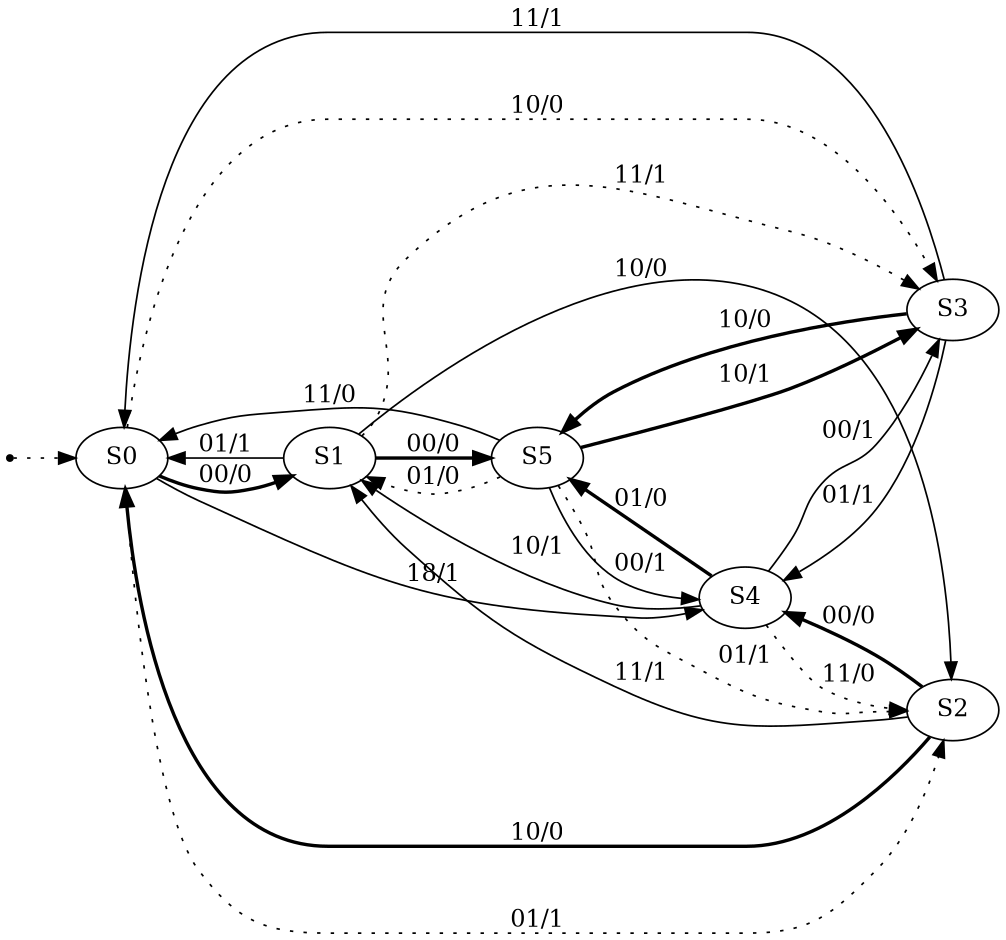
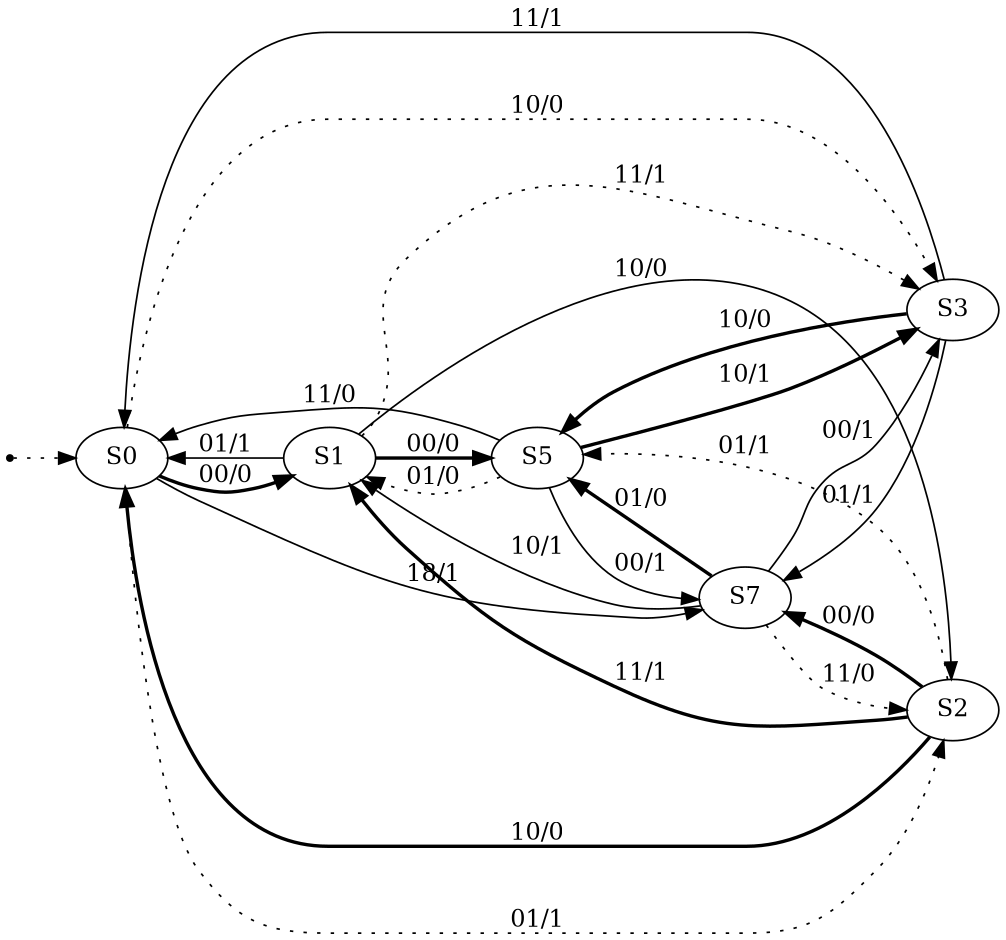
node "S4": label "S4" -> "S7"
edge "S5" -> "S2": reversed
edge "S2" -> "S1": style solid -> bold
